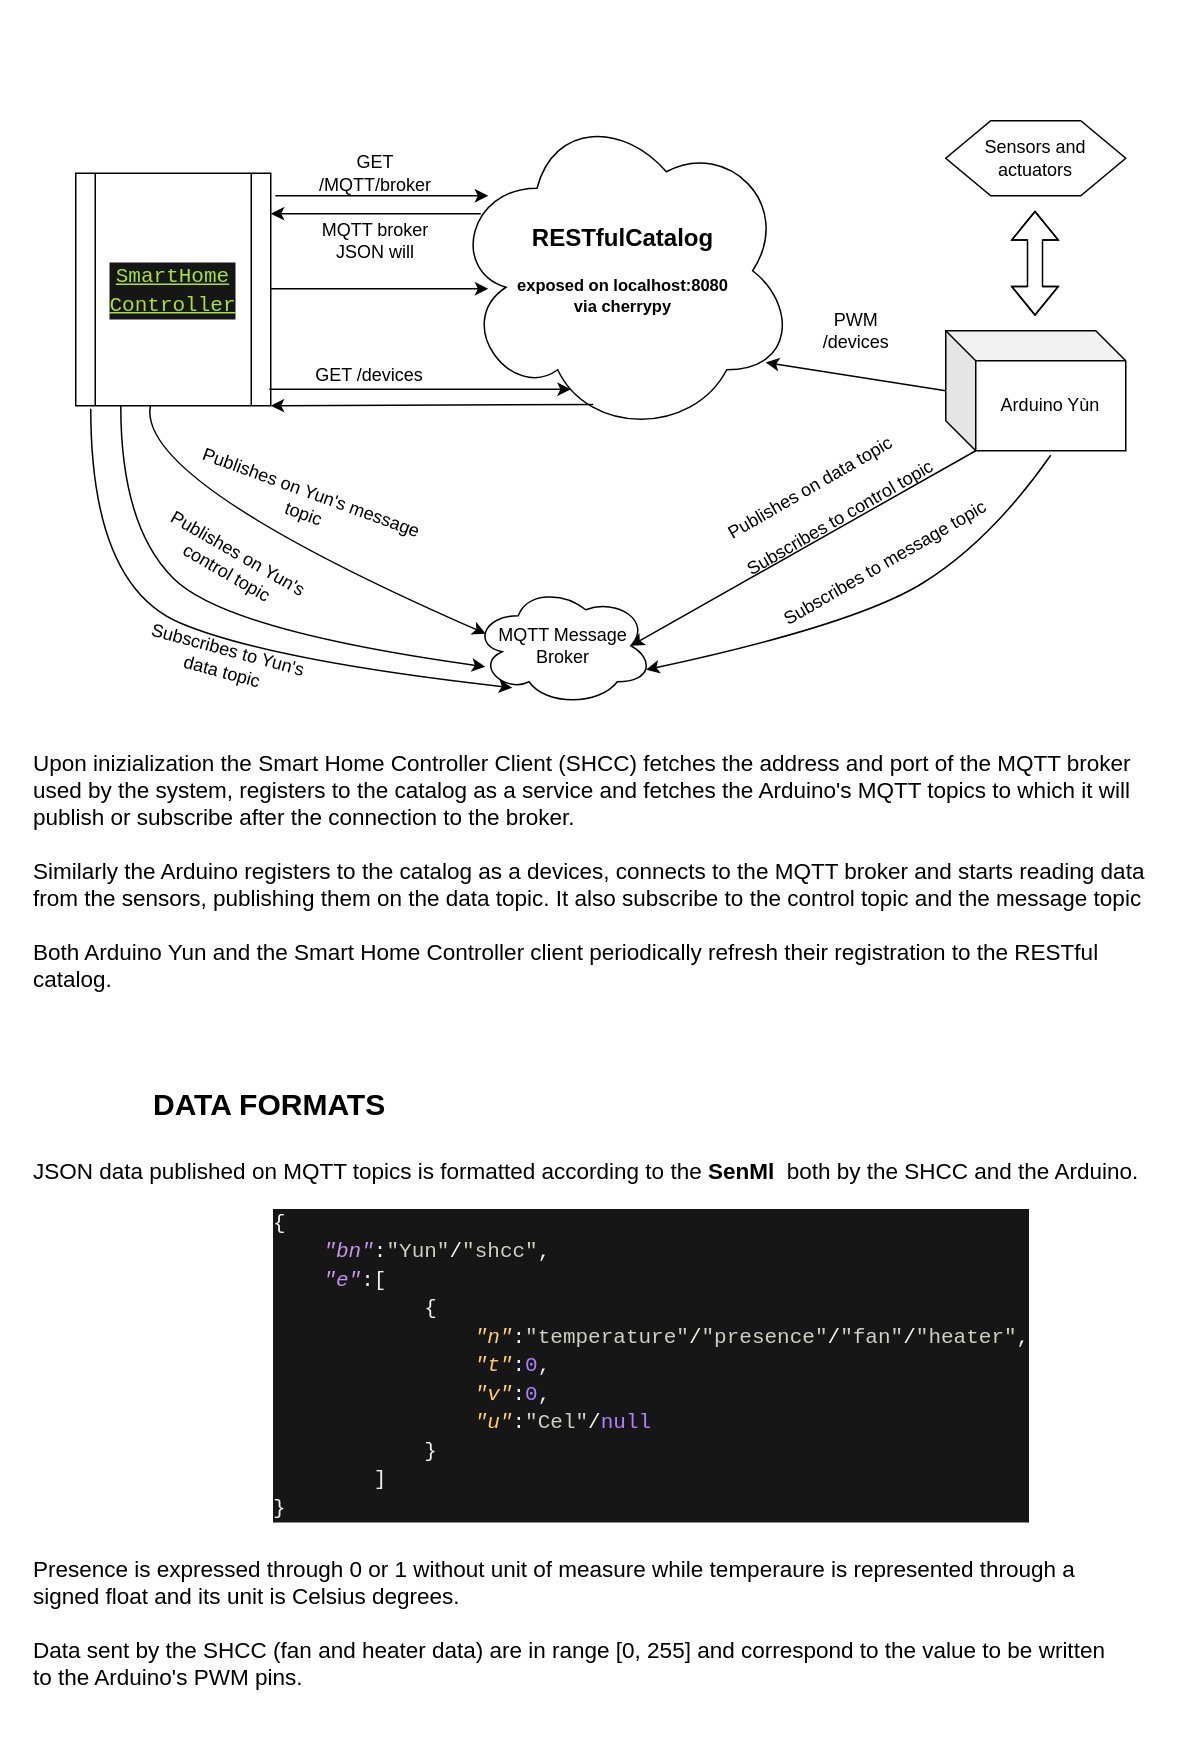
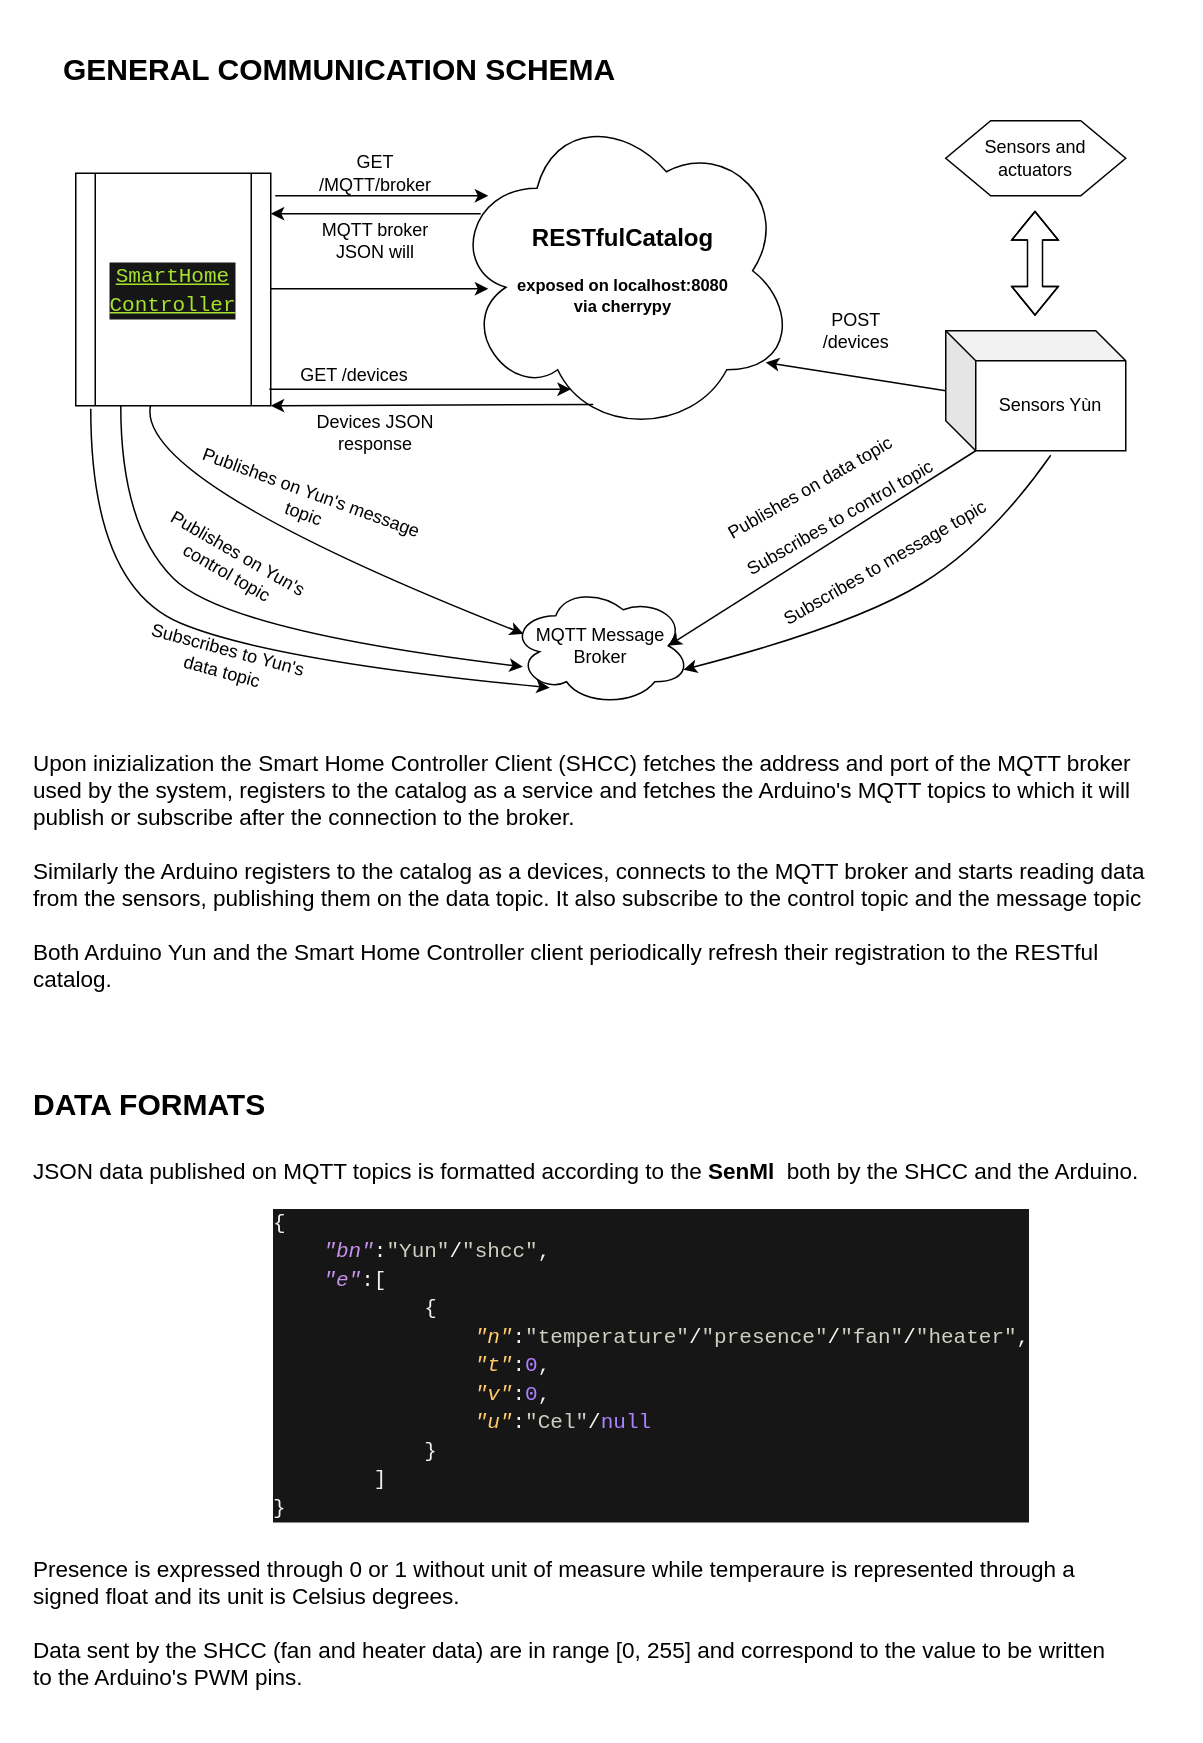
node "GENERAL COMMUNICATION SCHEMA": added
node "PWM /devices": label "PWM /devices" -> "POST /devices"
node "GET /devices": moved (370, 375) -> (355, 375)
node "Arduino Yùn": label "Arduino Yùn" -> "Sensors Yùn"
node "Devices JSON response": added
node "MQTT Message Broker": moved (563, 646) -> (601, 646)
node "DATA FORMATS": moved (278, 1103) -> (158, 1103)
